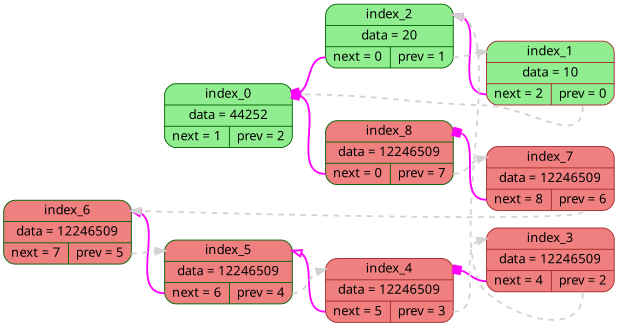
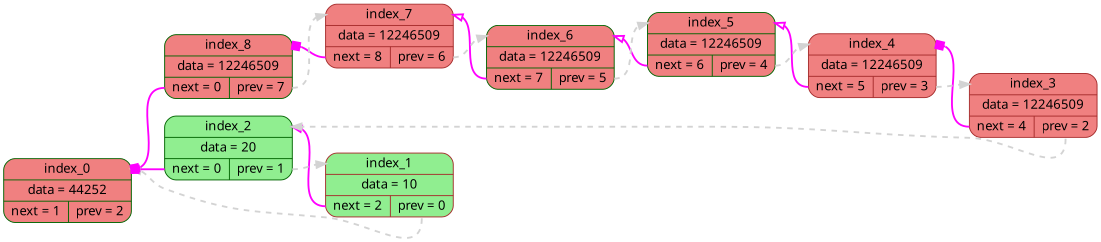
edge "index_6" -> "index_7": added
node "index_0": fillcolor lightgreen -> lightcoral
